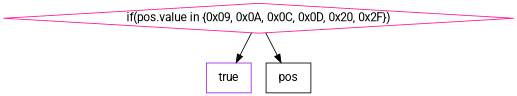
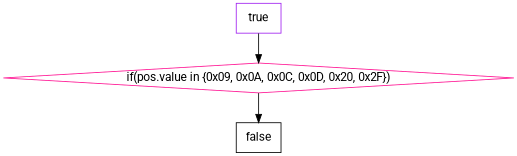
edge "if(pos.value in {0x09, 0x0A, 0x0C, 0x0D, 0x20, 0x2F})" -> "true": reversed
node "pos": label "pos" -> "false"
